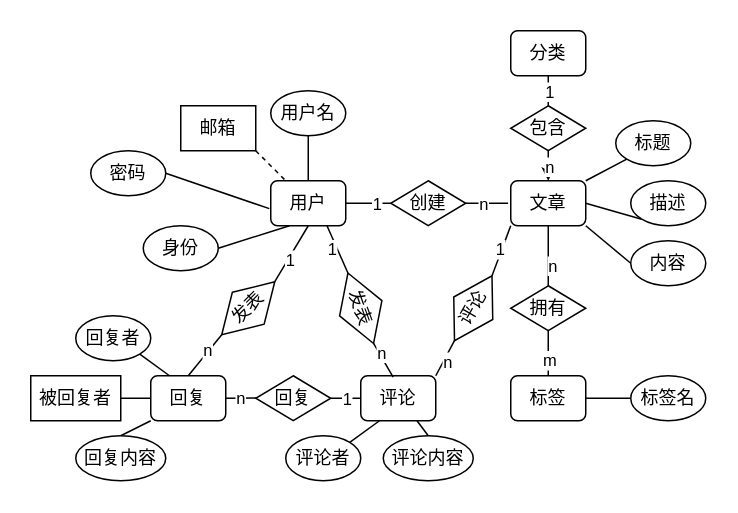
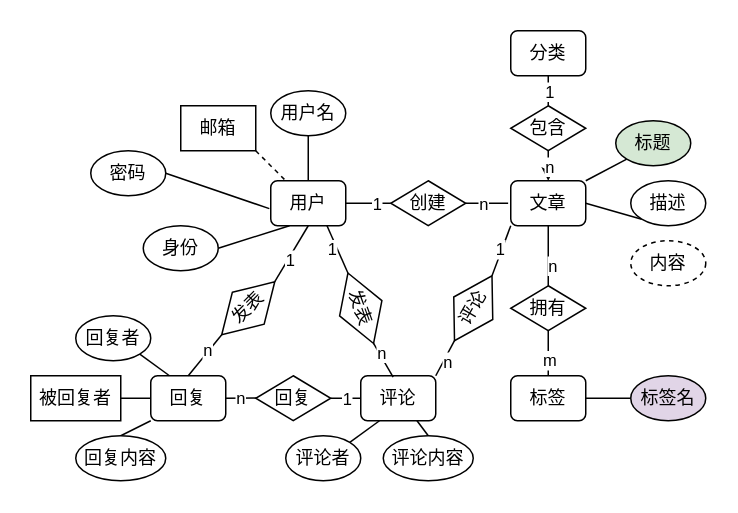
node "标题": fillcolor #ffffff -> #d5e8d4
edge "文章" -- "内容": removed
node "内容": style solid -> dashed
node "标签名": fillcolor #ffffff -> #e1d5e7
